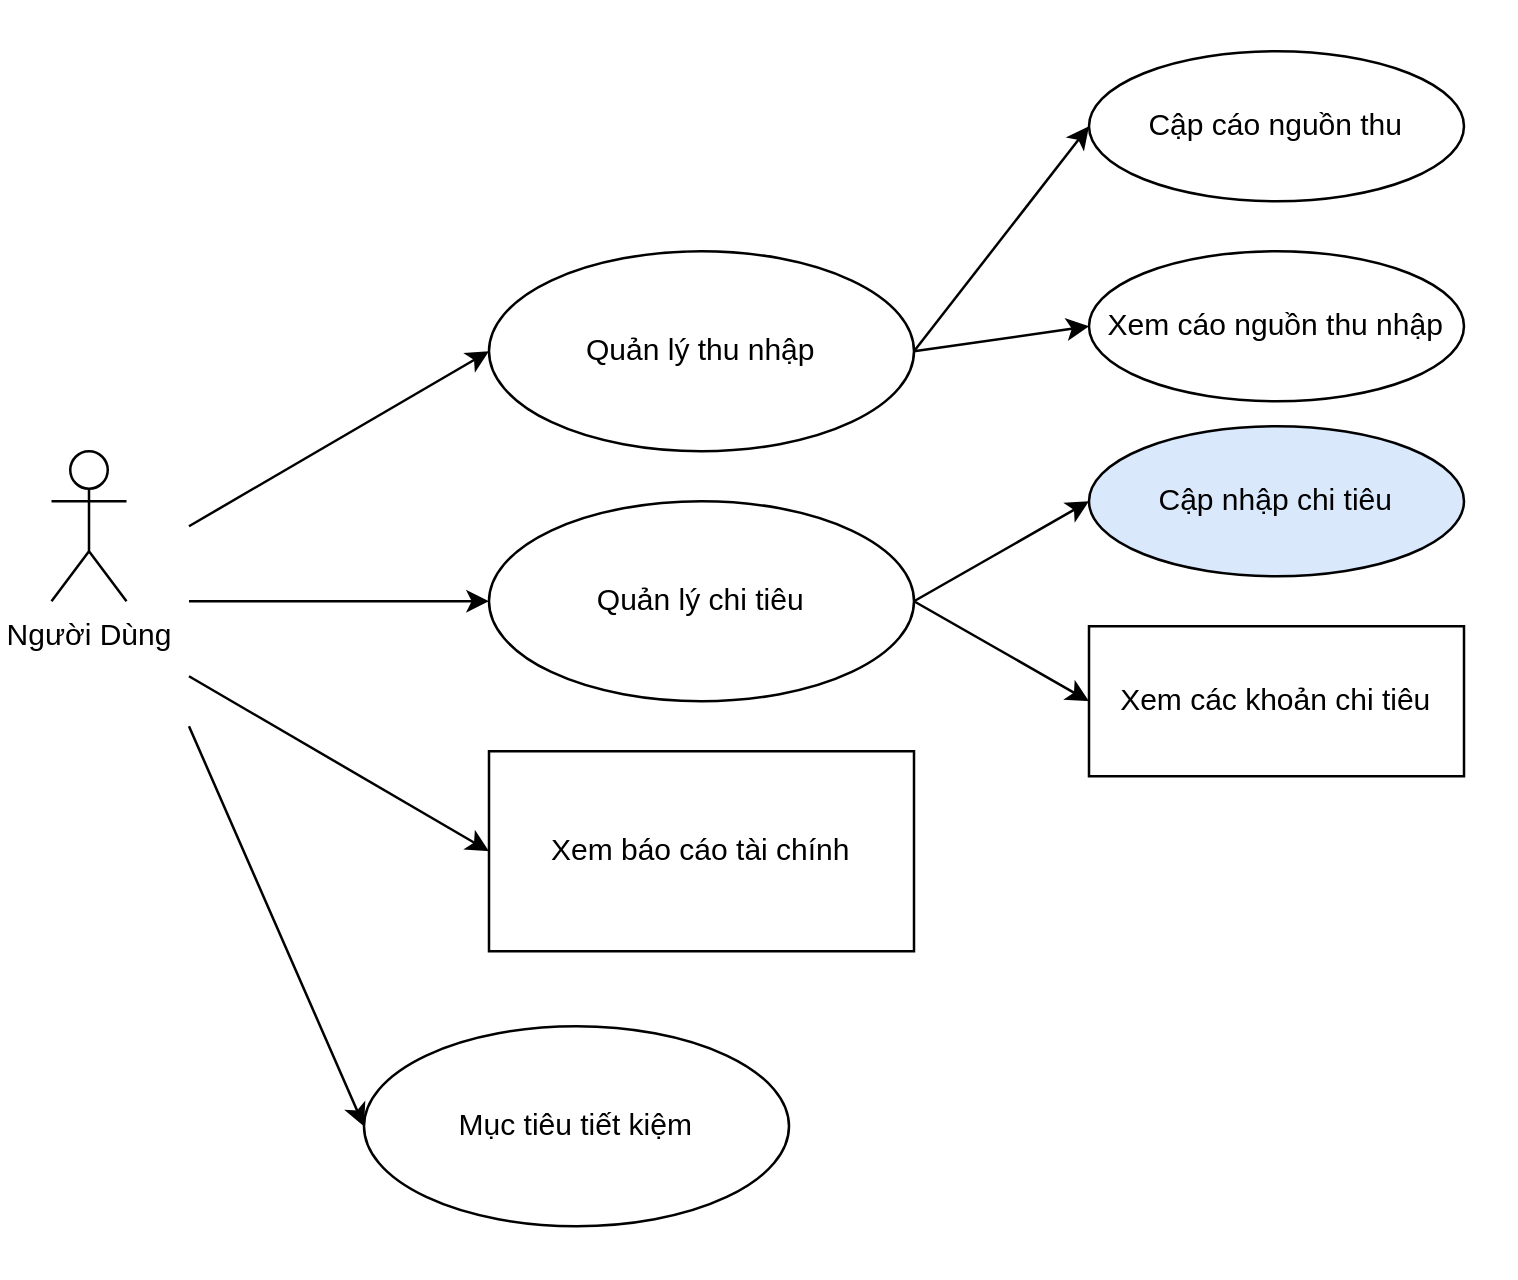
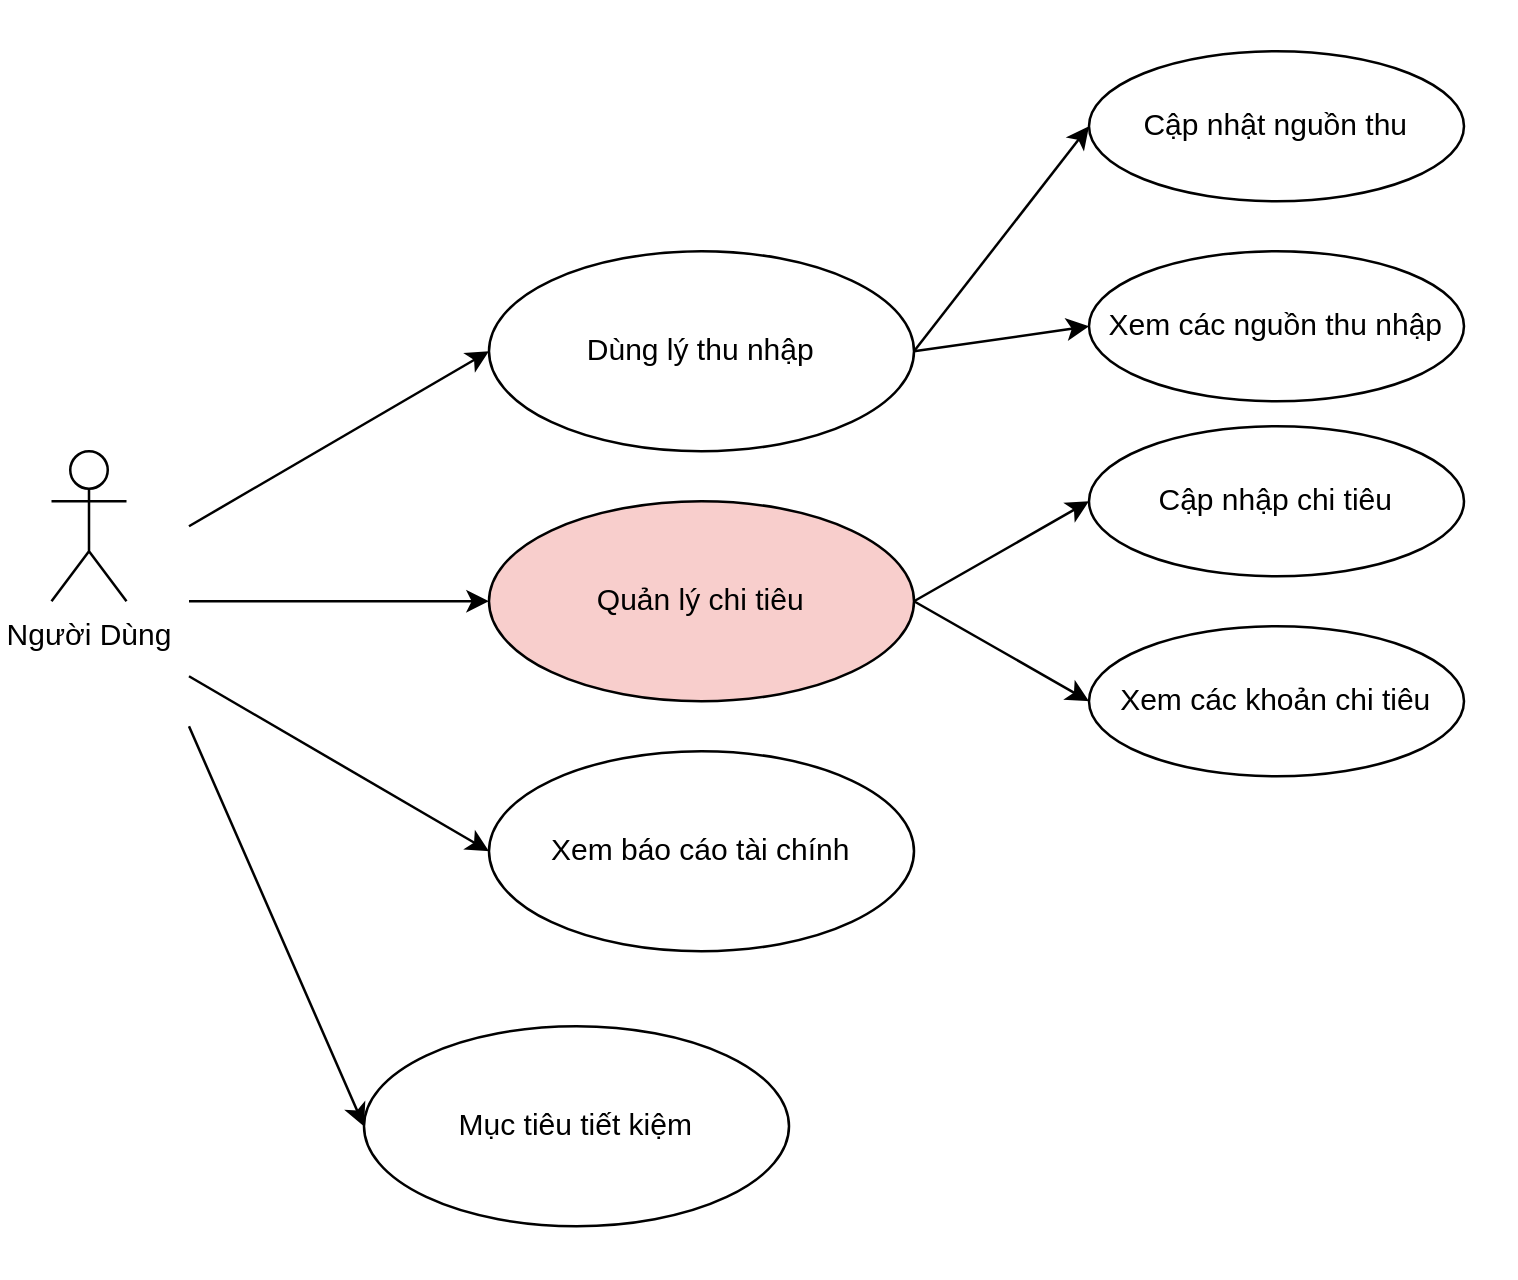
node "Cập cáo nguồn thu": label "Cập cáo nguồn thu" -> "Cập nhật nguồn thu"
node "Xem cáo nguồn thu nhập": label "Xem cáo nguồn thu nhập" -> "Xem các nguồn thu nhập"
node "Quản lý thu nhập": label "Quản lý thu nhập" -> "Dùng lý thu nhập"
node "Cập nhập chi tiêu": fillcolor #dae8fc -> #ffffff
node "Quản lý chi tiêu": fillcolor #ffffff -> #f8cecc
node "Xem các khoản chi tiêu": shape rectangle -> ellipse
node "Xem báo cáo tài chính": shape rectangle -> ellipse
